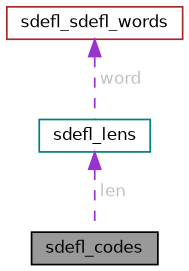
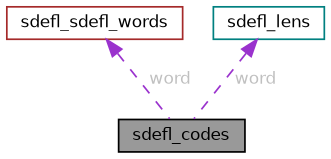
edge "sdefl_lens" -> "sdefl_sdefl_words": now "sdefl_codes" -> "sdefl_sdefl_words"
edge "sdefl_codes" -> "sdefl_lens": label " len" -> " word"
